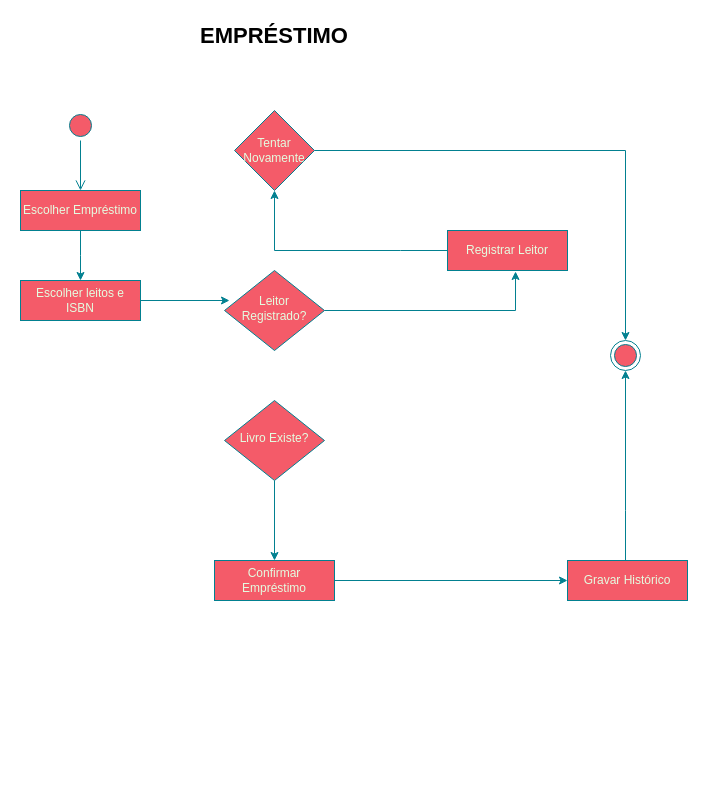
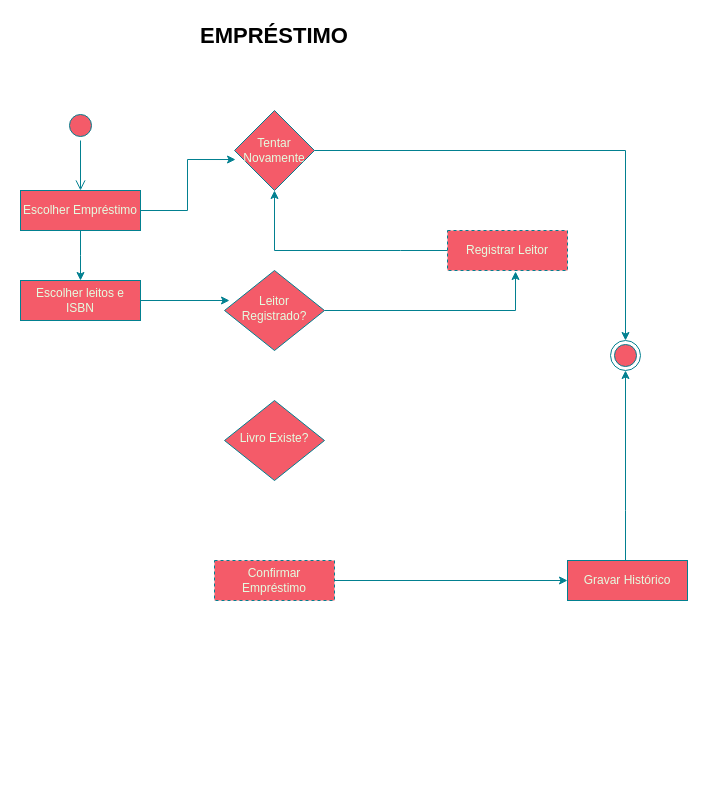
edge "Escolher Empréstimo" -> "Tentar Novamente": added
node "Registrar Leitor": style solid -> dashed
edge "Livro Existe?" -> "Confirmar Empréstimo": removed
node "Confirmar Empréstimo": style solid -> dashed
